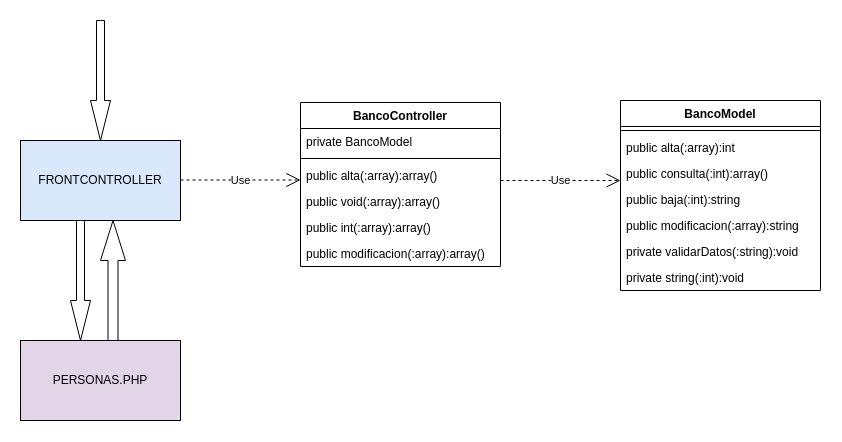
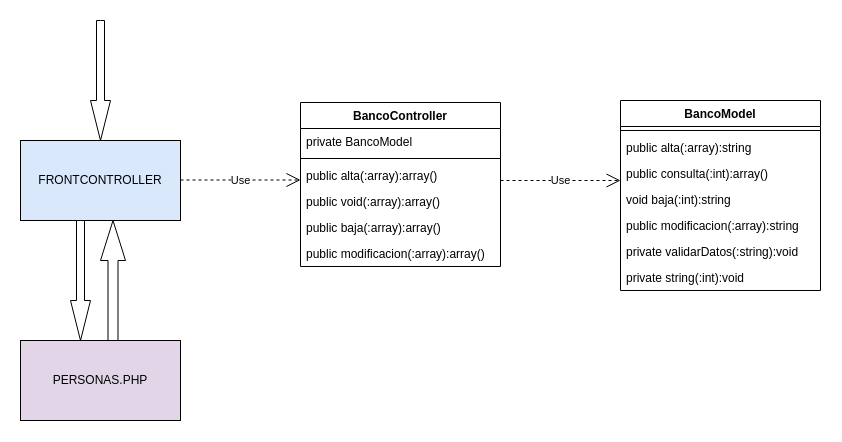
node "public alta(:array):int": label "public alta(:array):int" -> "public alta(:array):string"
node "public baja(:int):string": label "public baja(:int):string" -> "void baja(:int):string"
node "public int(:array):array()": label "public int(:array):array()" -> "public baja(:array):array()"
